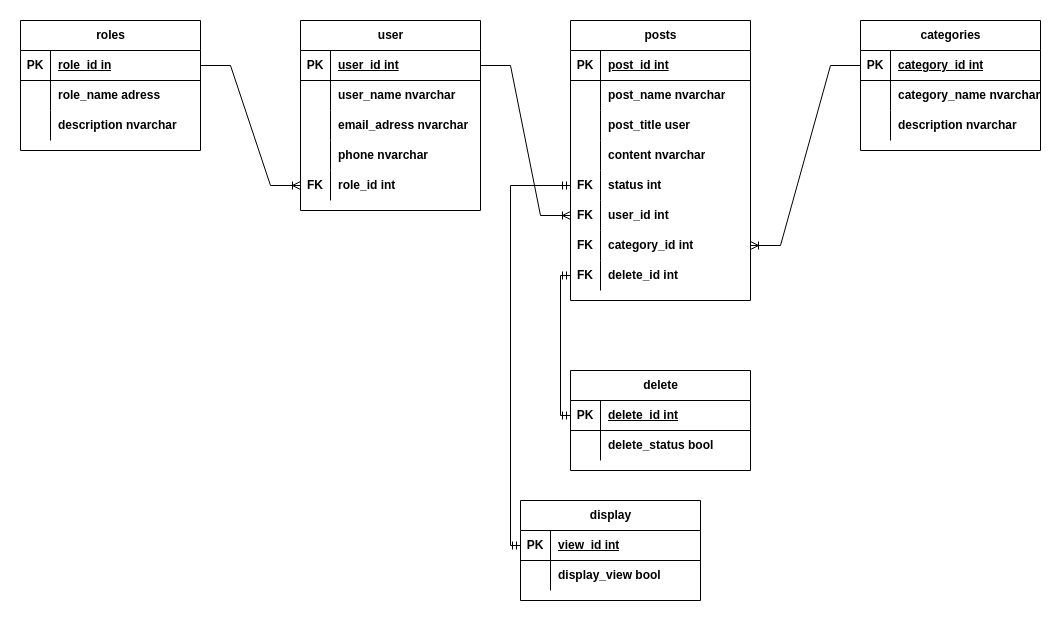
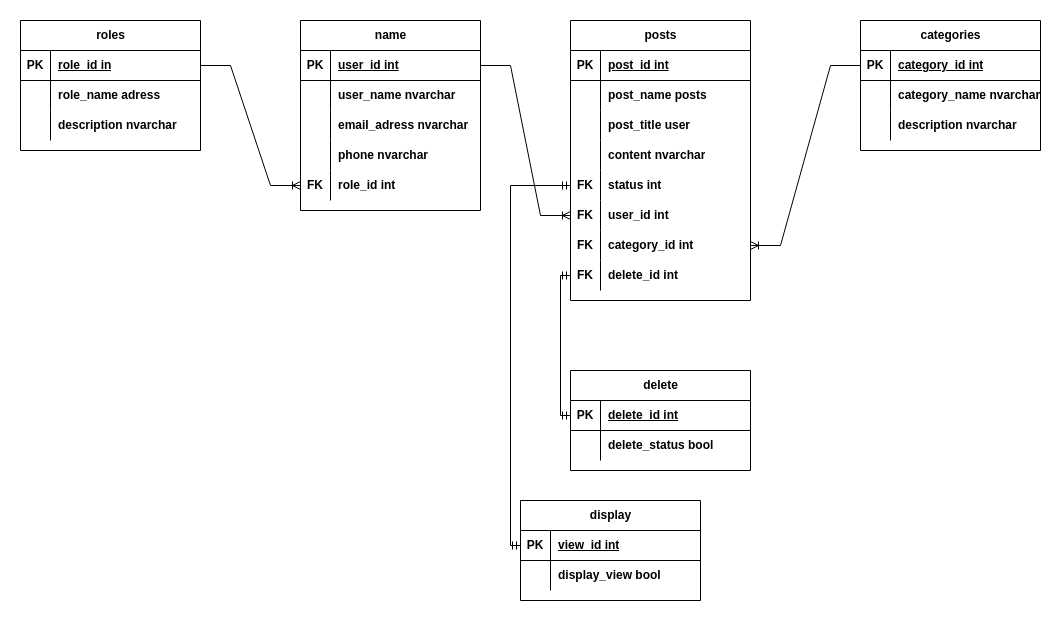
node "user": label "user" -> "name"
node "post_name nvarchar": label "post_name nvarchar" -> "post_name posts"
